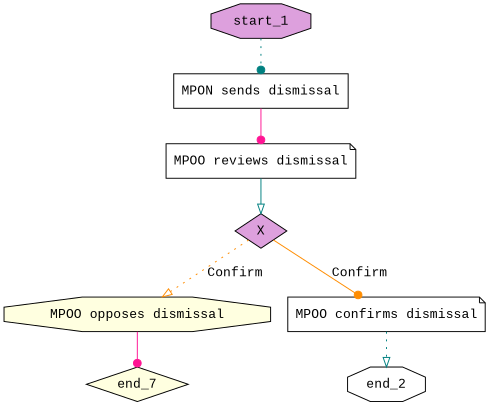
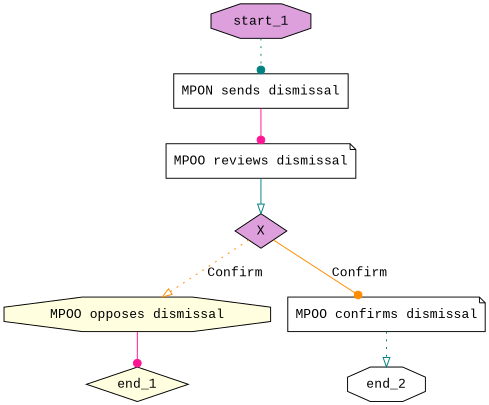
node "end_7": label "end_7" -> "end_1"
